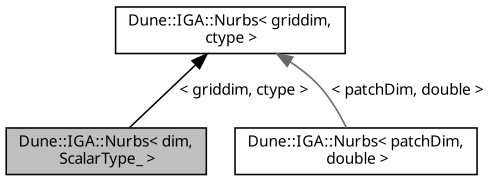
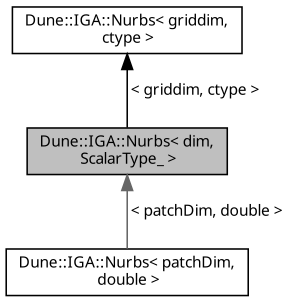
edge "Dune::IGA::Nurbs< patchDim, double >" -> "Dune::IGA::Nurbs< griddim, ctype >": now "Dune::IGA::Nurbs< patchDim, double >" -> "Dune::IGA::Nurbs< dim, ScalarType_ >"
